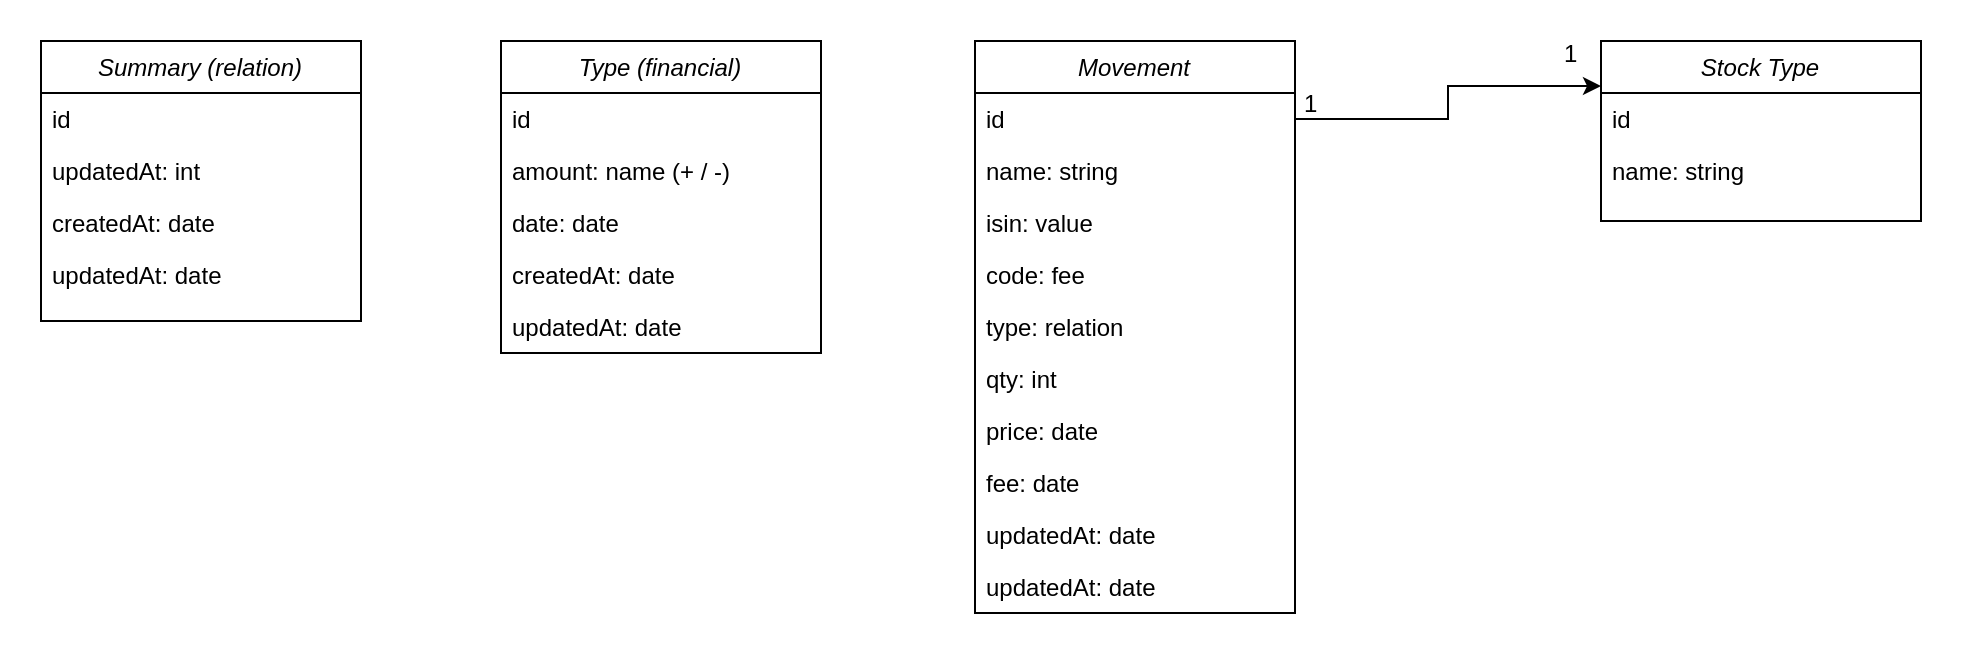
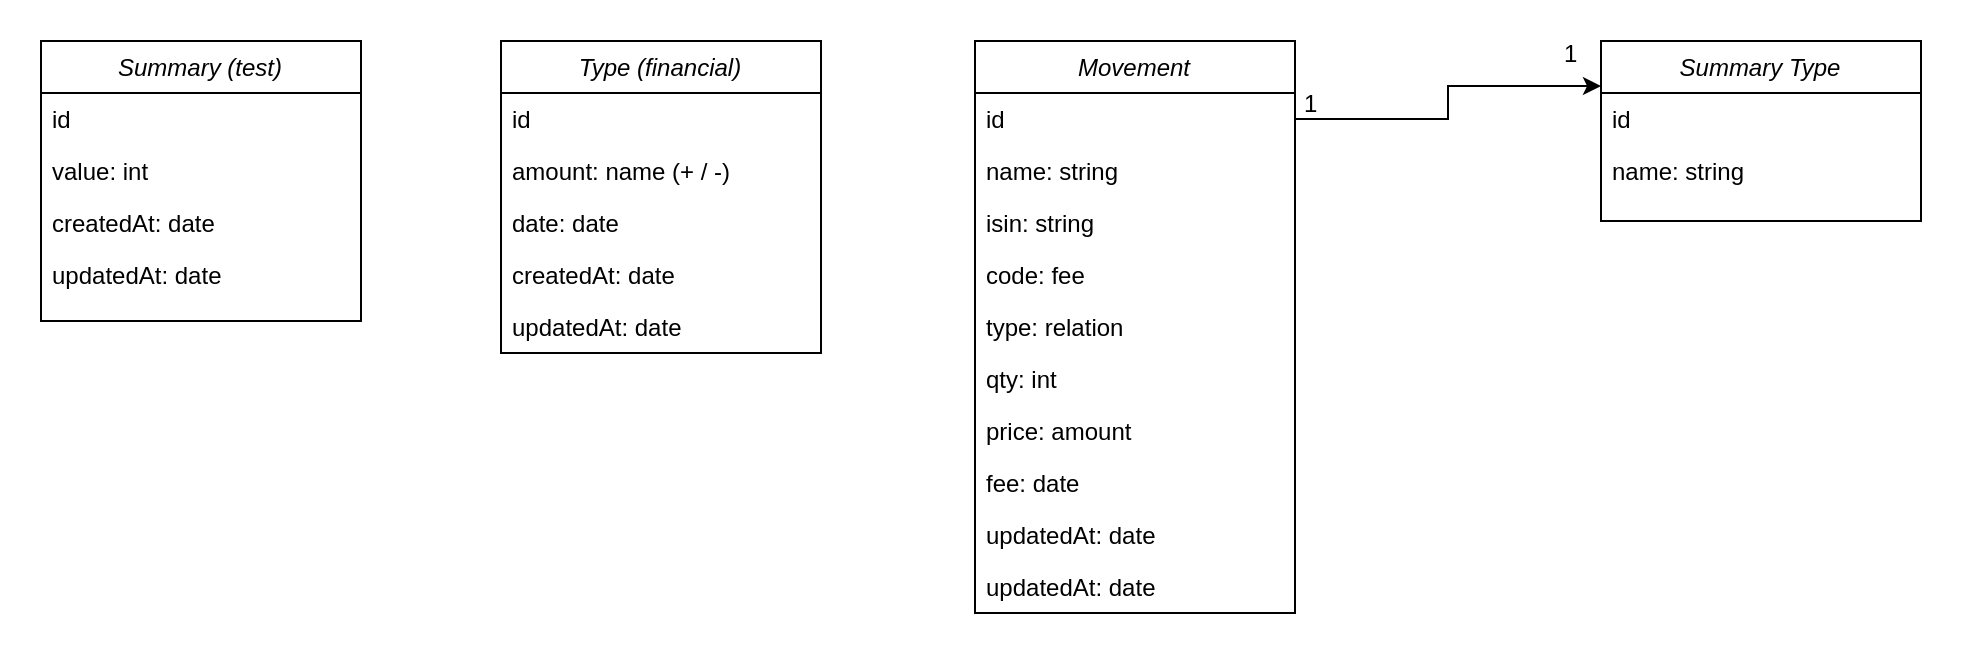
node "Summary (relation)": label "Summary (relation)" -> "Summary (test)"
node "Stock Type": label "Stock Type" -> "Summary Type"
node "updatedAt: int": label "updatedAt: int" -> "value: int"
node "isin: value": label "isin: value" -> "isin: string"
node "price: date": label "price: date" -> "price: amount"
